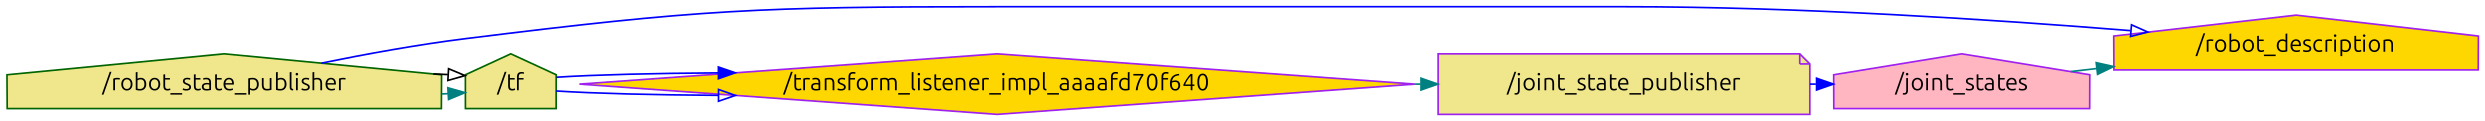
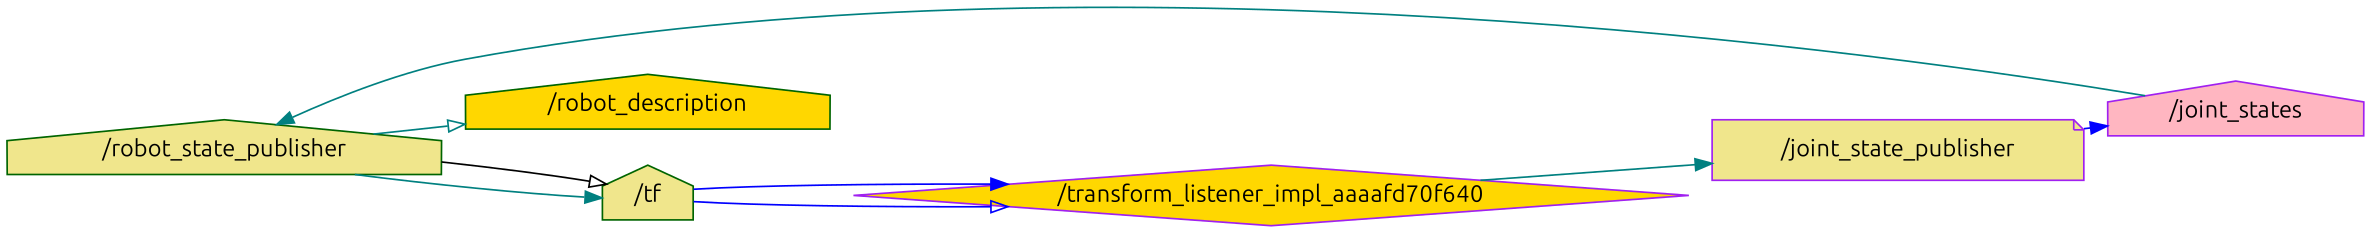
edge "/robot_state_publisher" -> "/robot_description": color blue -> teal
node "/robot_description": color purple -> darkgreen
edge "/joint_states" -> "/robot_description": now "/joint_states" -> "/robot_state_publisher"
